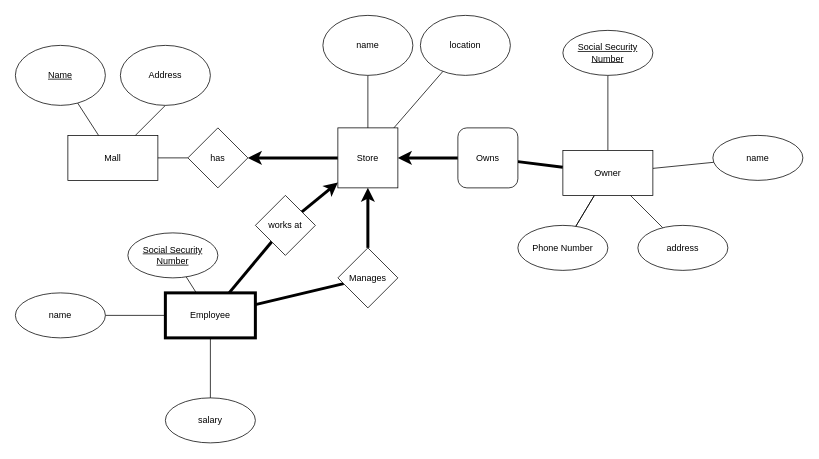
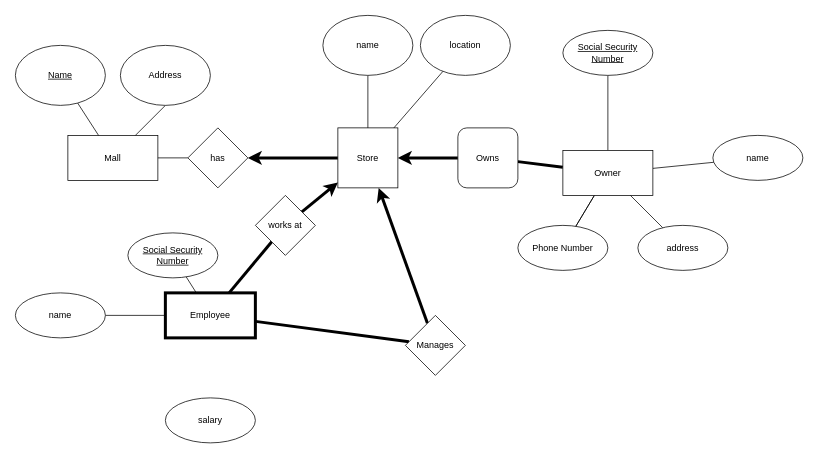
node "Manages": moved (368, 278) -> (435, 345)
edge "Employee" -- "salary": removed
